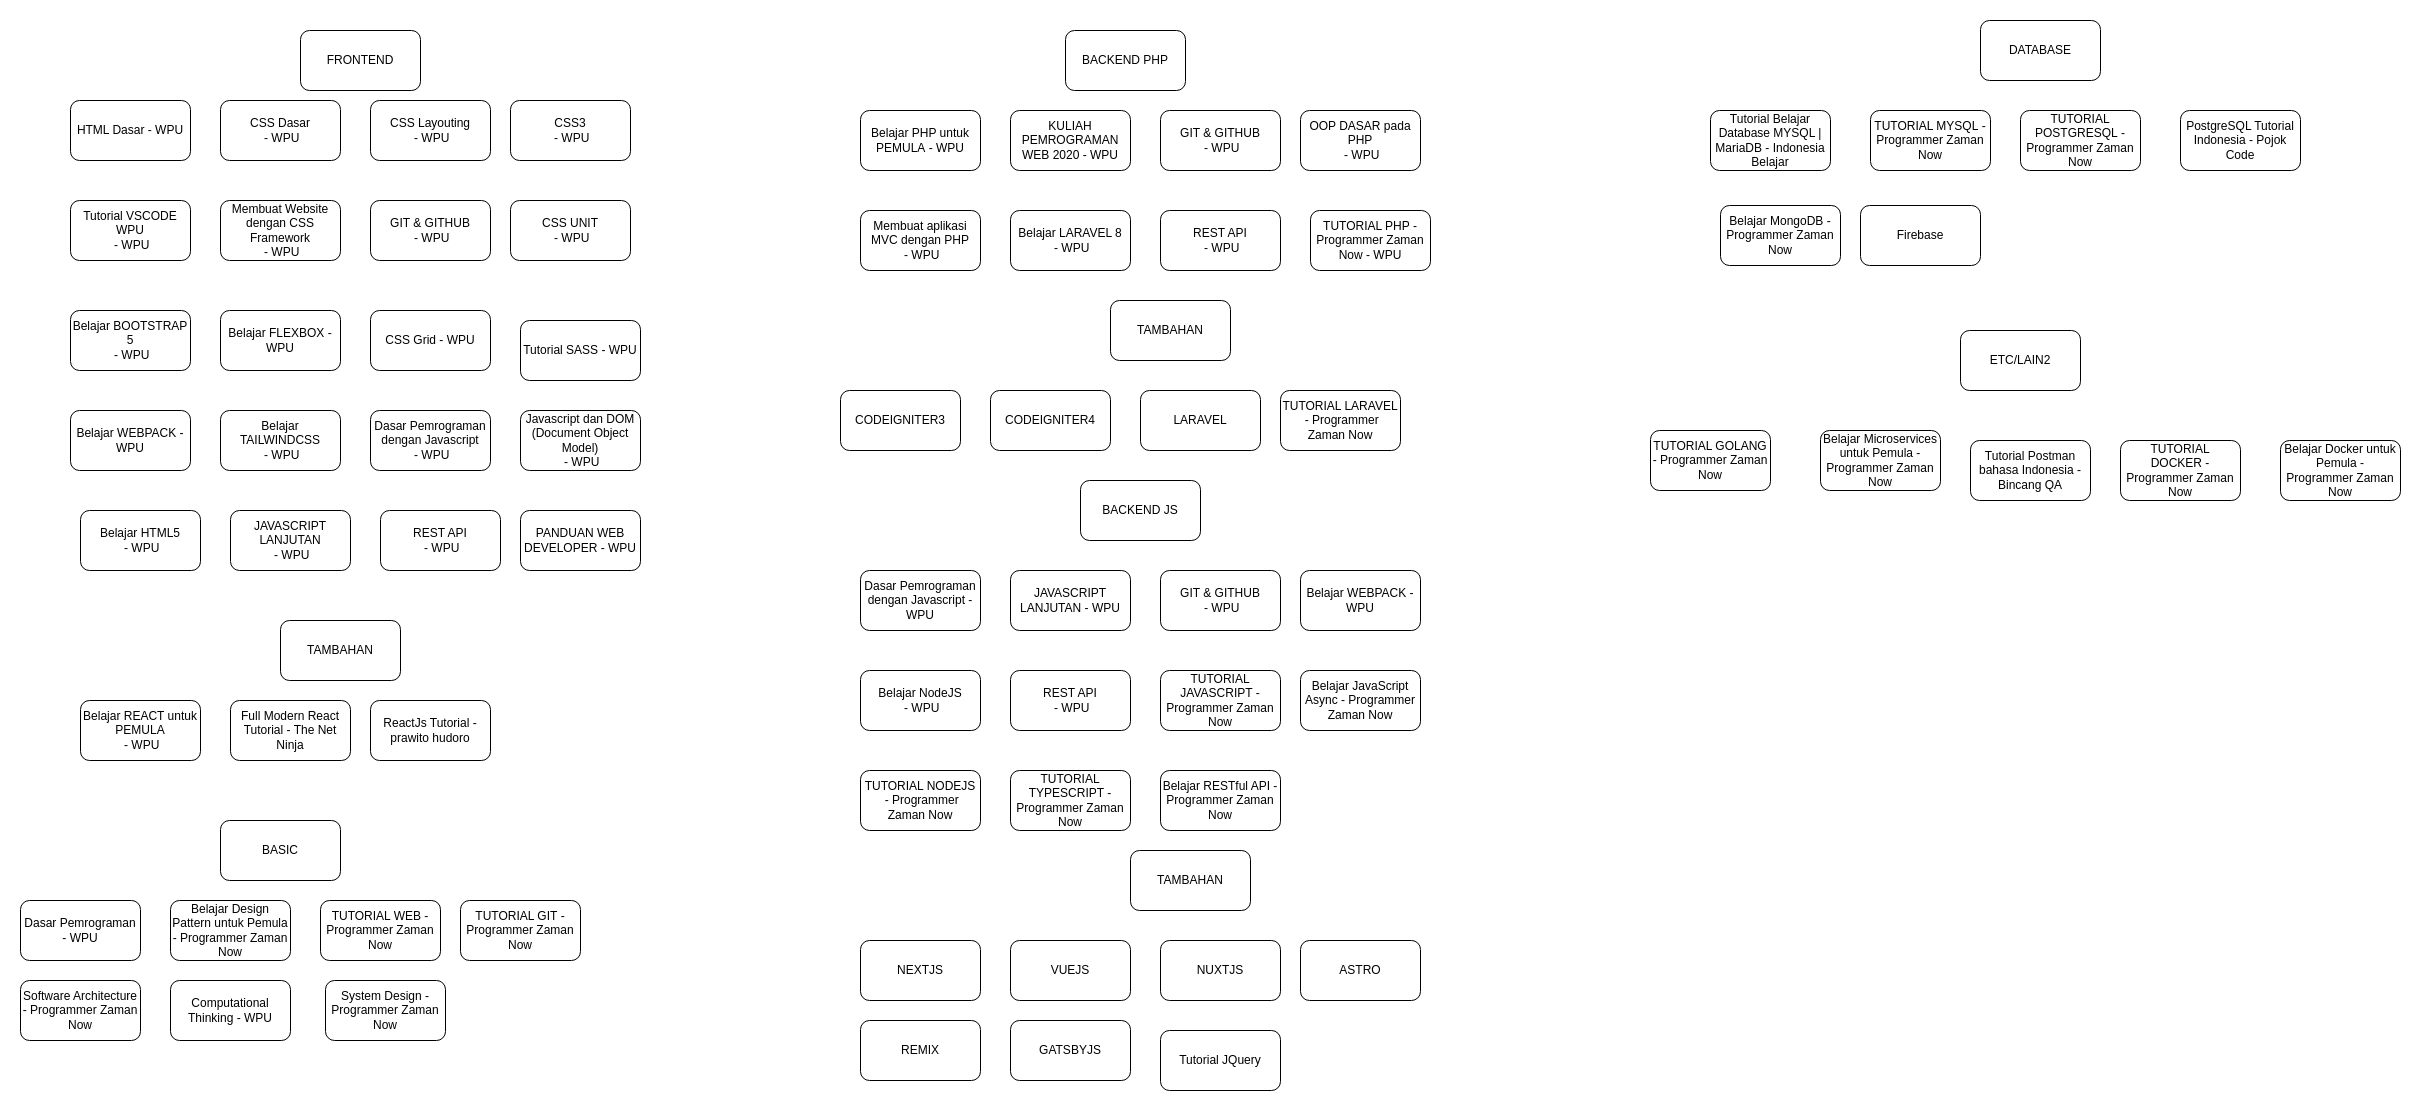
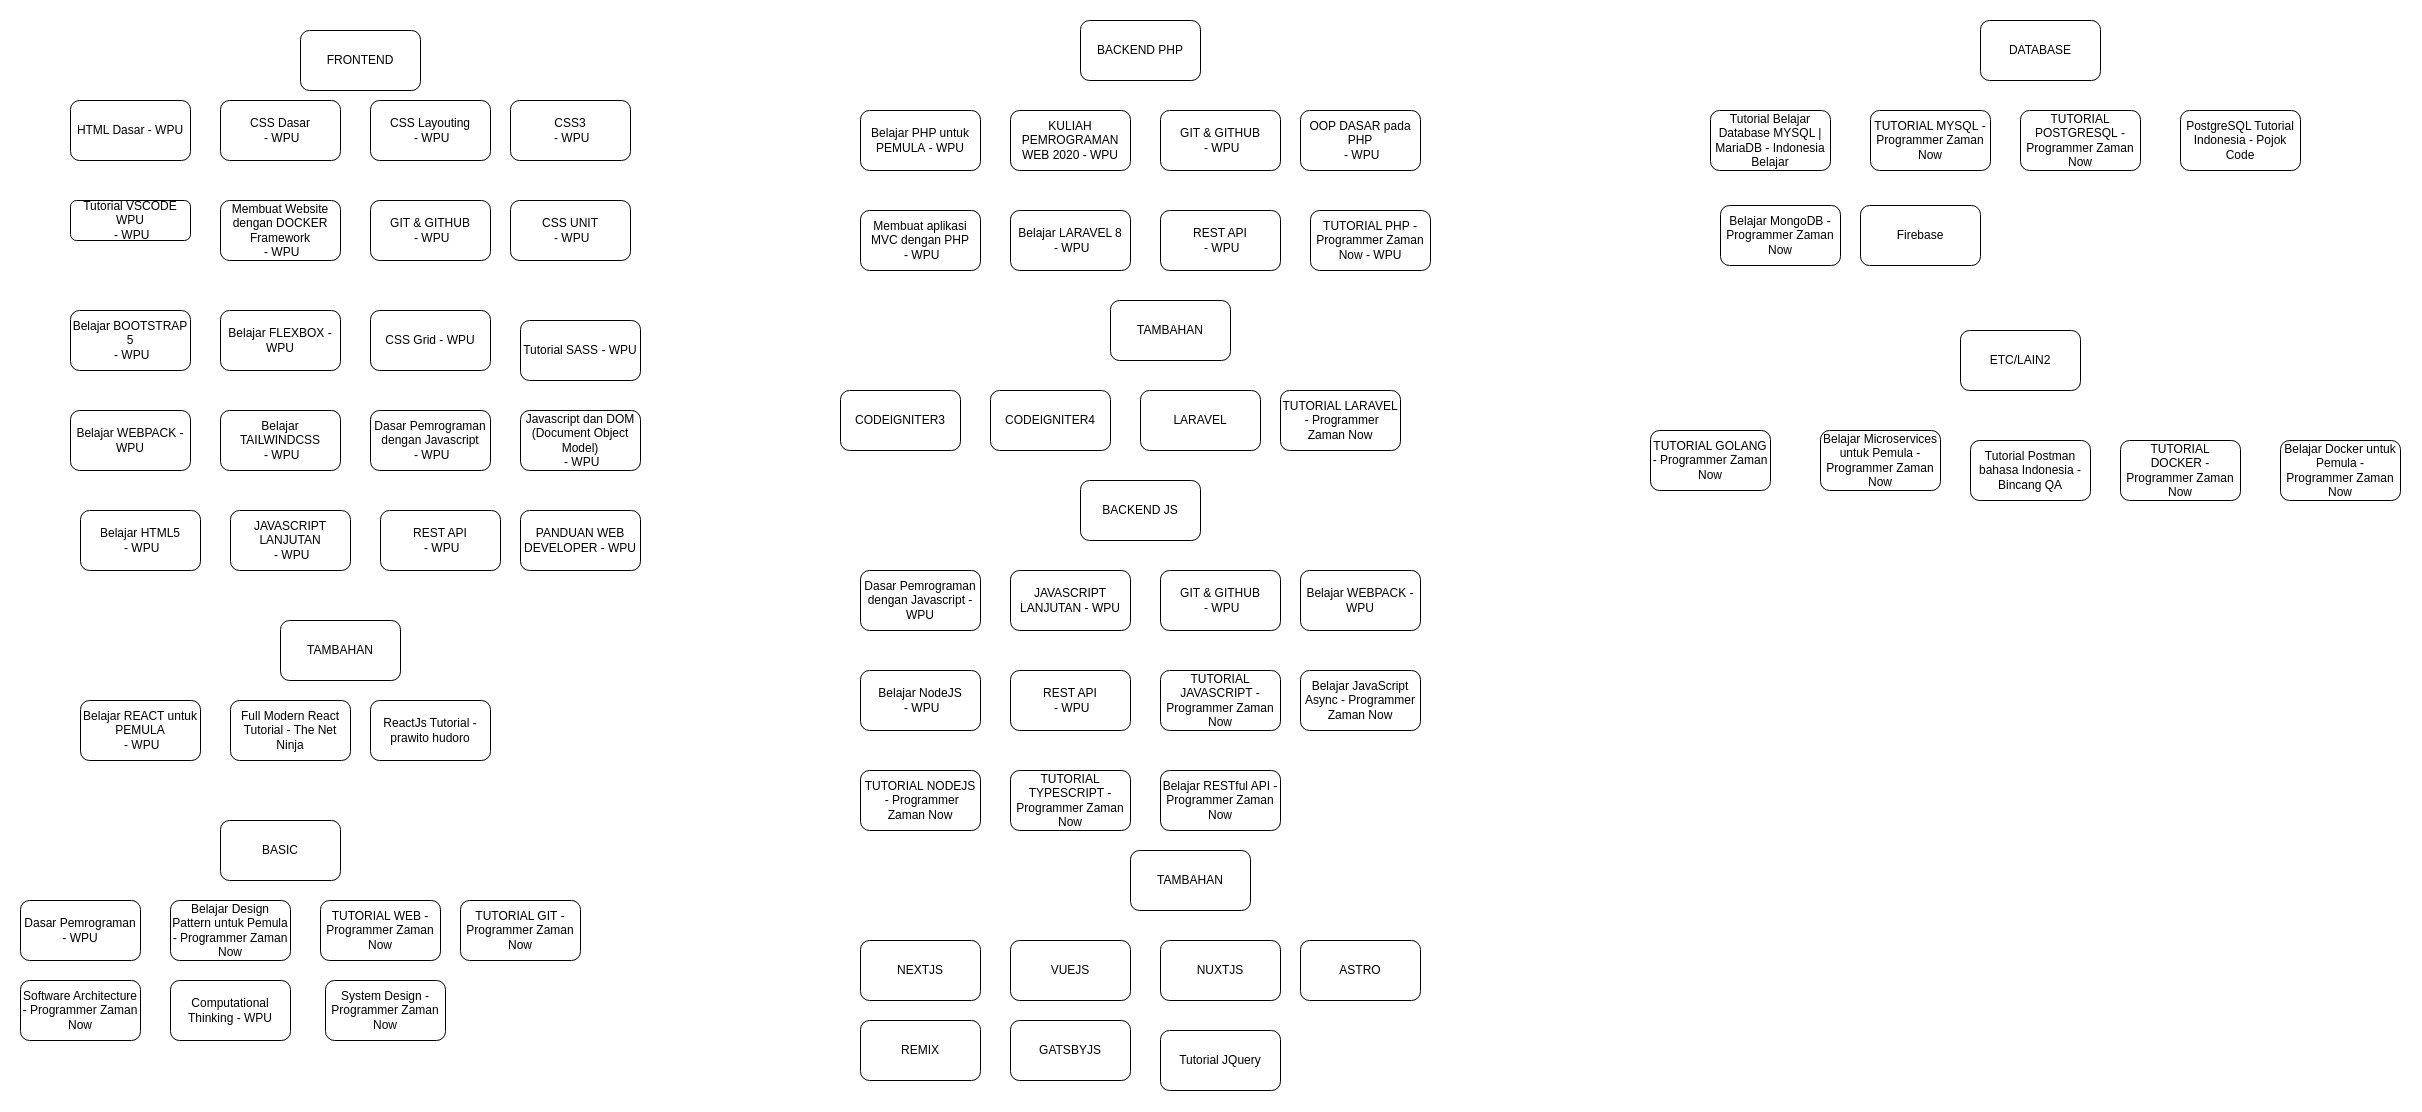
node "BACKEND PHP": moved (1126, 61) -> (1141, 51)
node "Tutorial VSCODE WPU - WPU": size 120x60 -> 120x40
node "Membuat Website dengan CSS Framework - WPU": label "Membuat Website dengan CSS Framework - WPU" -> "Membuat Website dengan DOCKER Framework - WPU"
